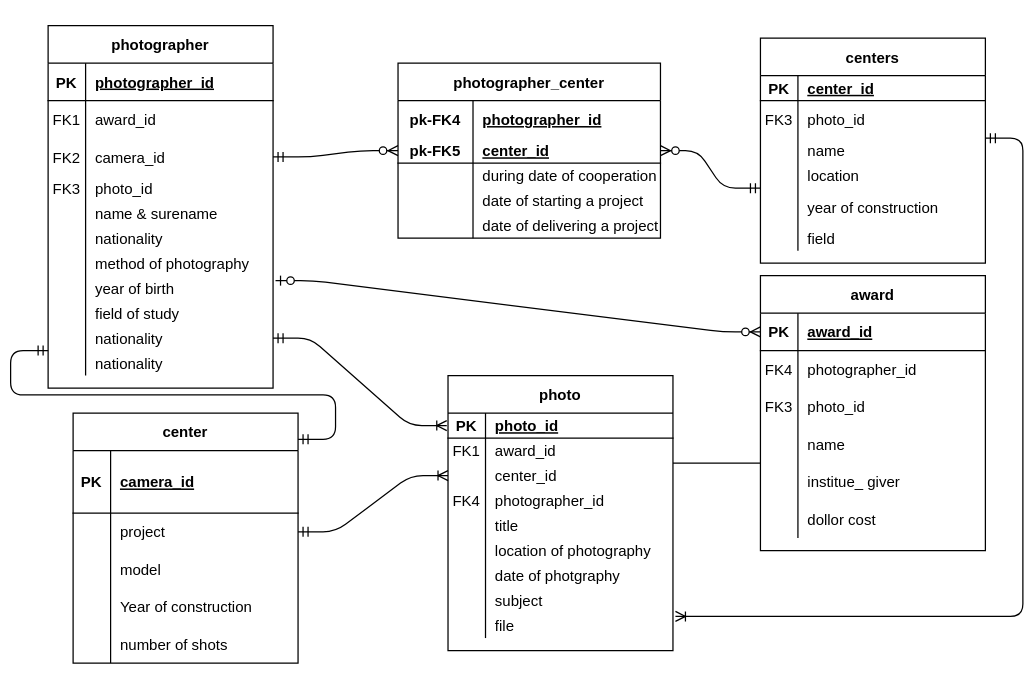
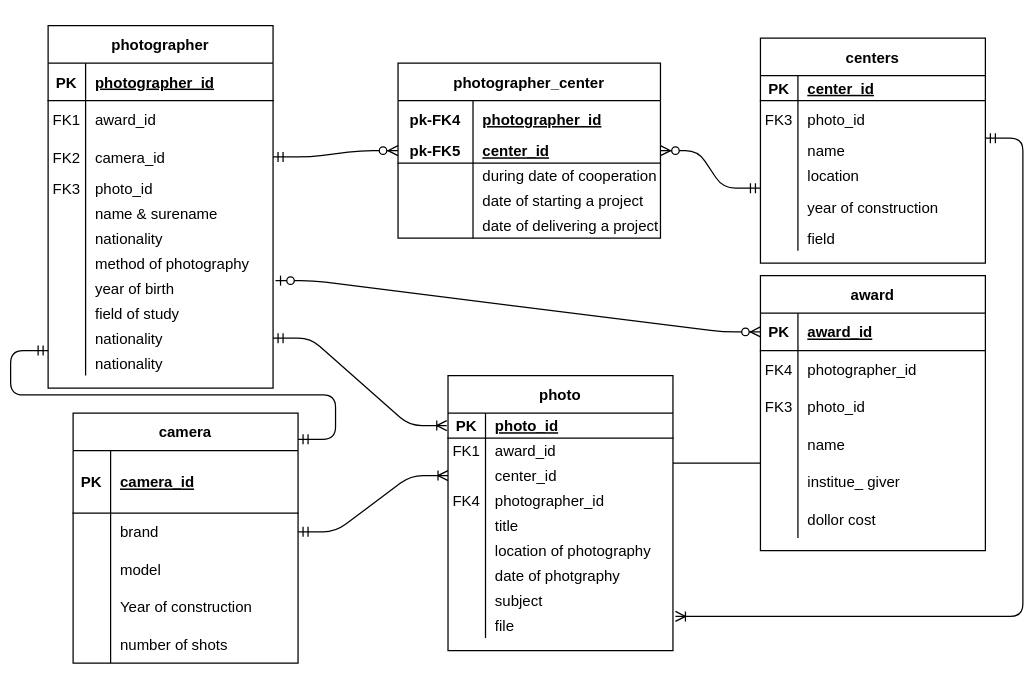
node "center": label "center" -> "camera"
node "project": label "project" -> "brand"
